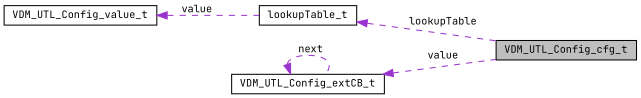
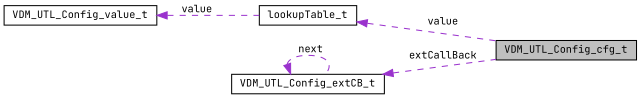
edge "VDM_UTL_Config_cfg_t" -> "lookupTable_t": label " lookupTable" -> " value"
edge "VDM_UTL_Config_cfg_t" -> "VDM_UTL_Config_extCB_t": label " value" -> " extCallBack"
